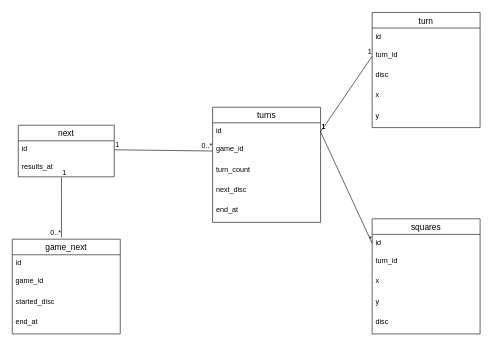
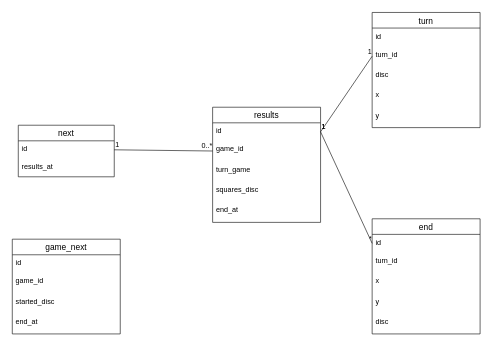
node "turns": label "turns" -> "results"
node "turn_count": label "turn_count" -> "turn_game"
node "next_disc": label "next_disc" -> "squares_disc"
edge "results_at" -- "game_next": removed, labels "1", "0..*"
node "squares": label "squares" -> "end"
